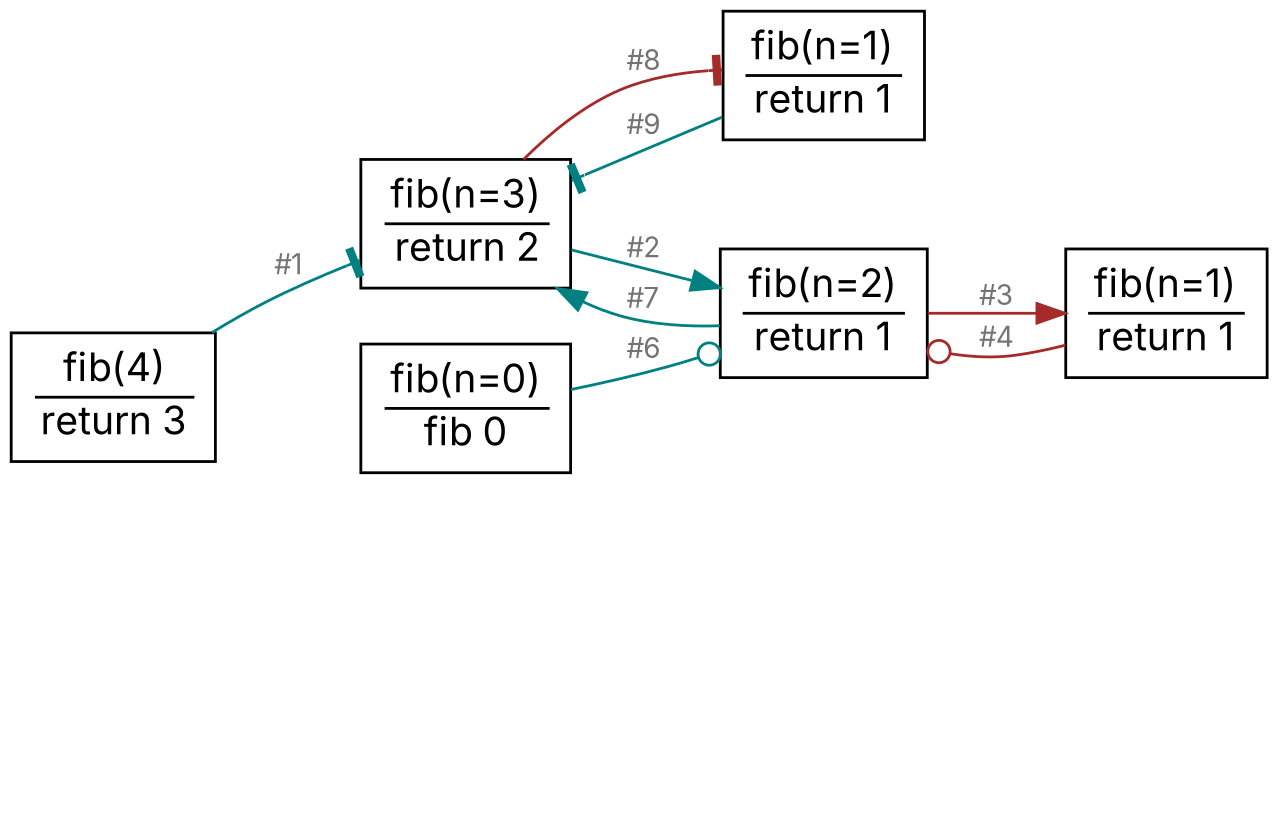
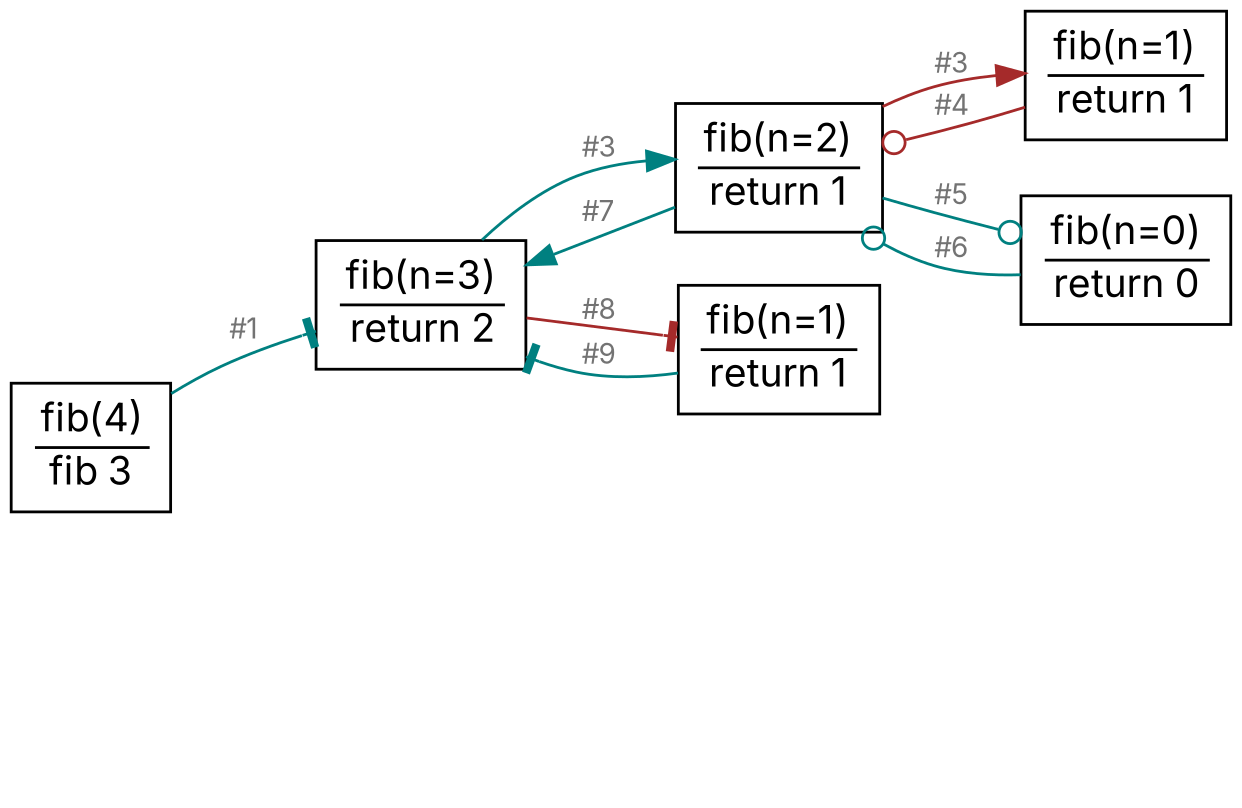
edge "fib(n=2)" -> "fib(n=0)": added, label "#5"
edge "fib(n=3)" -> "fib(n=2)": label "#2" -> "#3"
node "fib(4)": text "return 3" -> "fib 3"
node "fib(n=0)": text "fib 0" -> "return 0"
